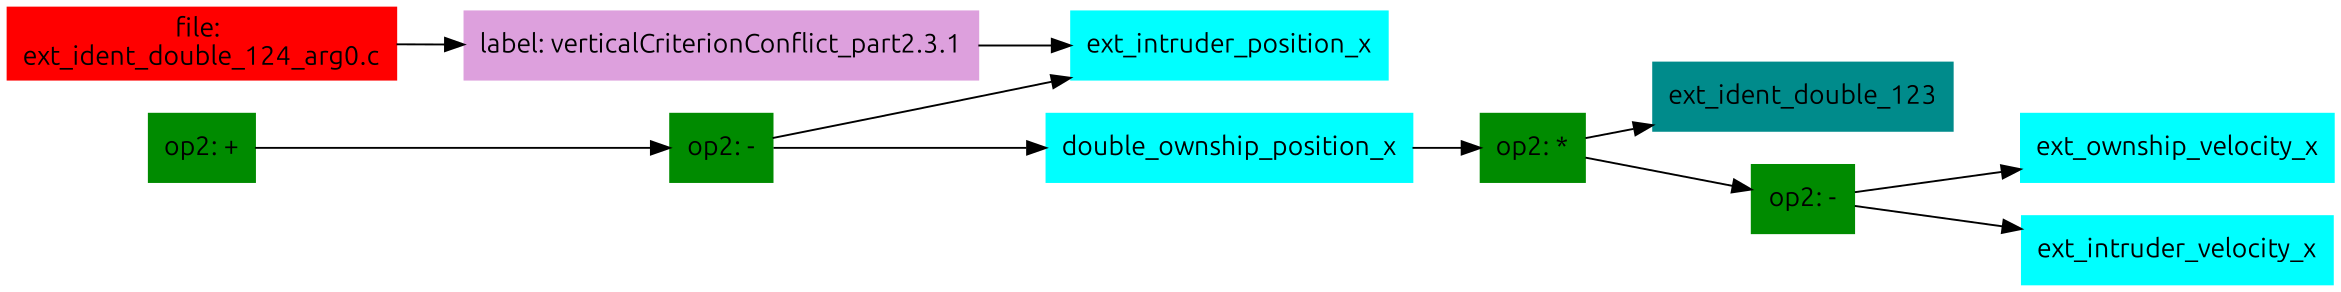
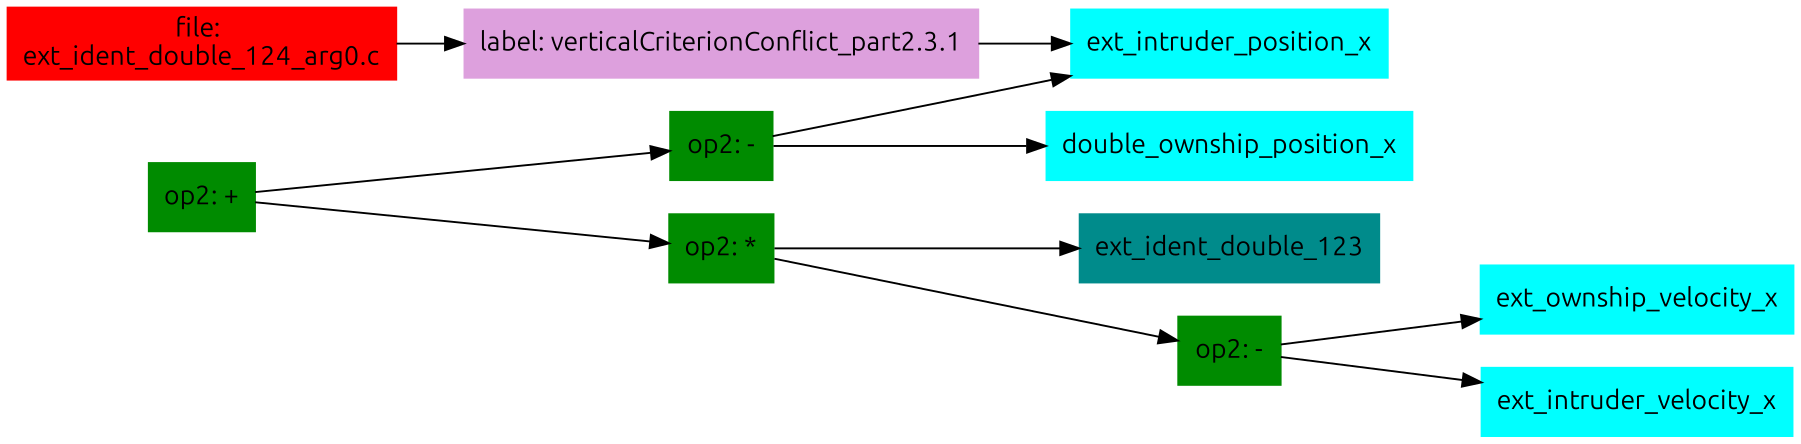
edge "double_ownship_position_x" -> "op2: *": now "op2: +" -> "op2: *"
